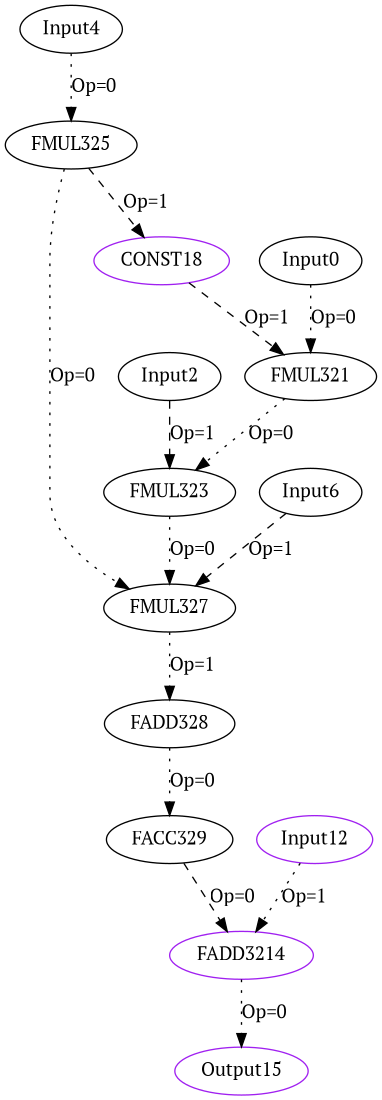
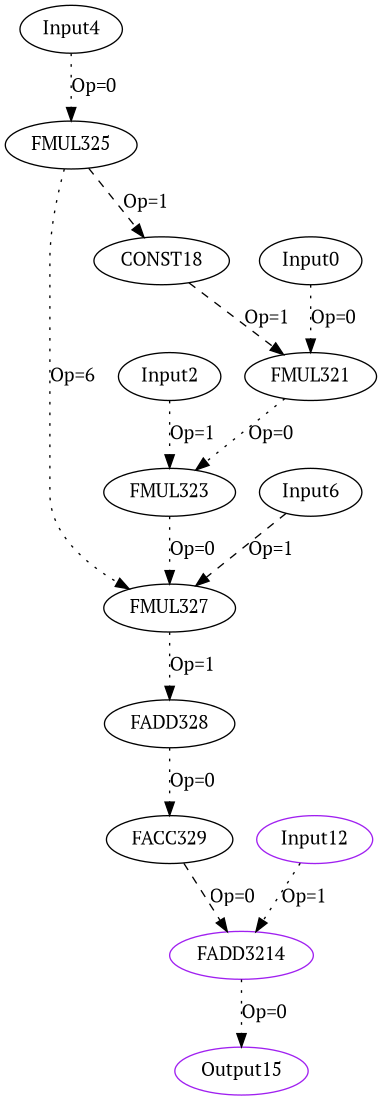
node "CONST18": color purple -> black
edge "FMUL325" -> "FMUL327": label "Op=0" -> "Op=6"
edge "Input2" -> "FMUL323": style dashed -> dotted
